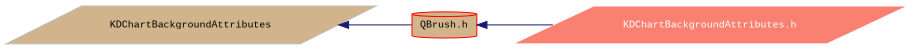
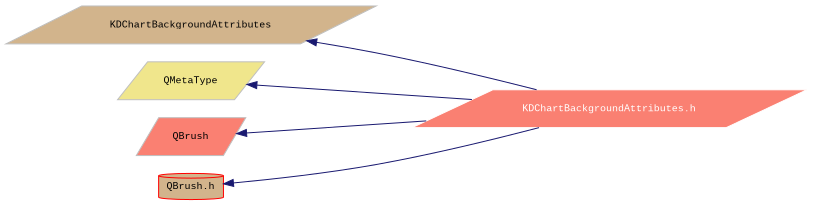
edge "QBrush.h" -> "KDChartBackgroundAttributes": now "KDChartBackgroundAttributes.h" -> "KDChartBackgroundAttributes"
node "QMetaType": added
node "QBrush": added
